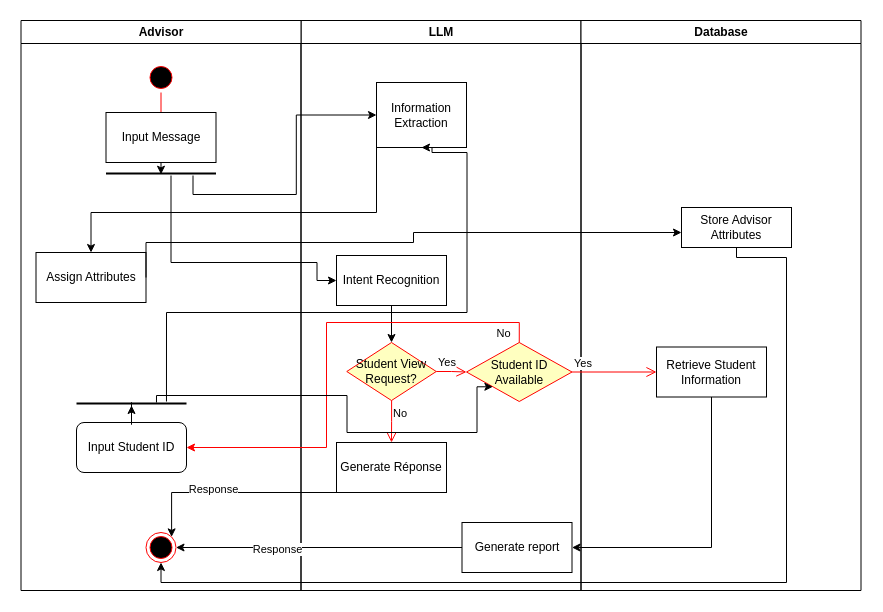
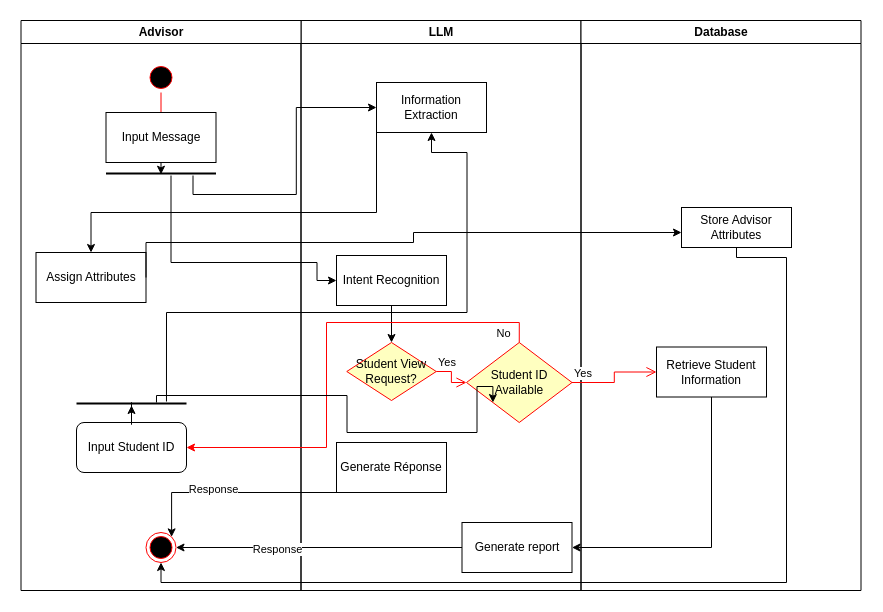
node "Information Extraction": size 90x65 -> 110x50
node "Student ID Available": size 106x59 -> 106x80
edge "Student View Request?" -> "Generate Réponse": removed, label "No"
